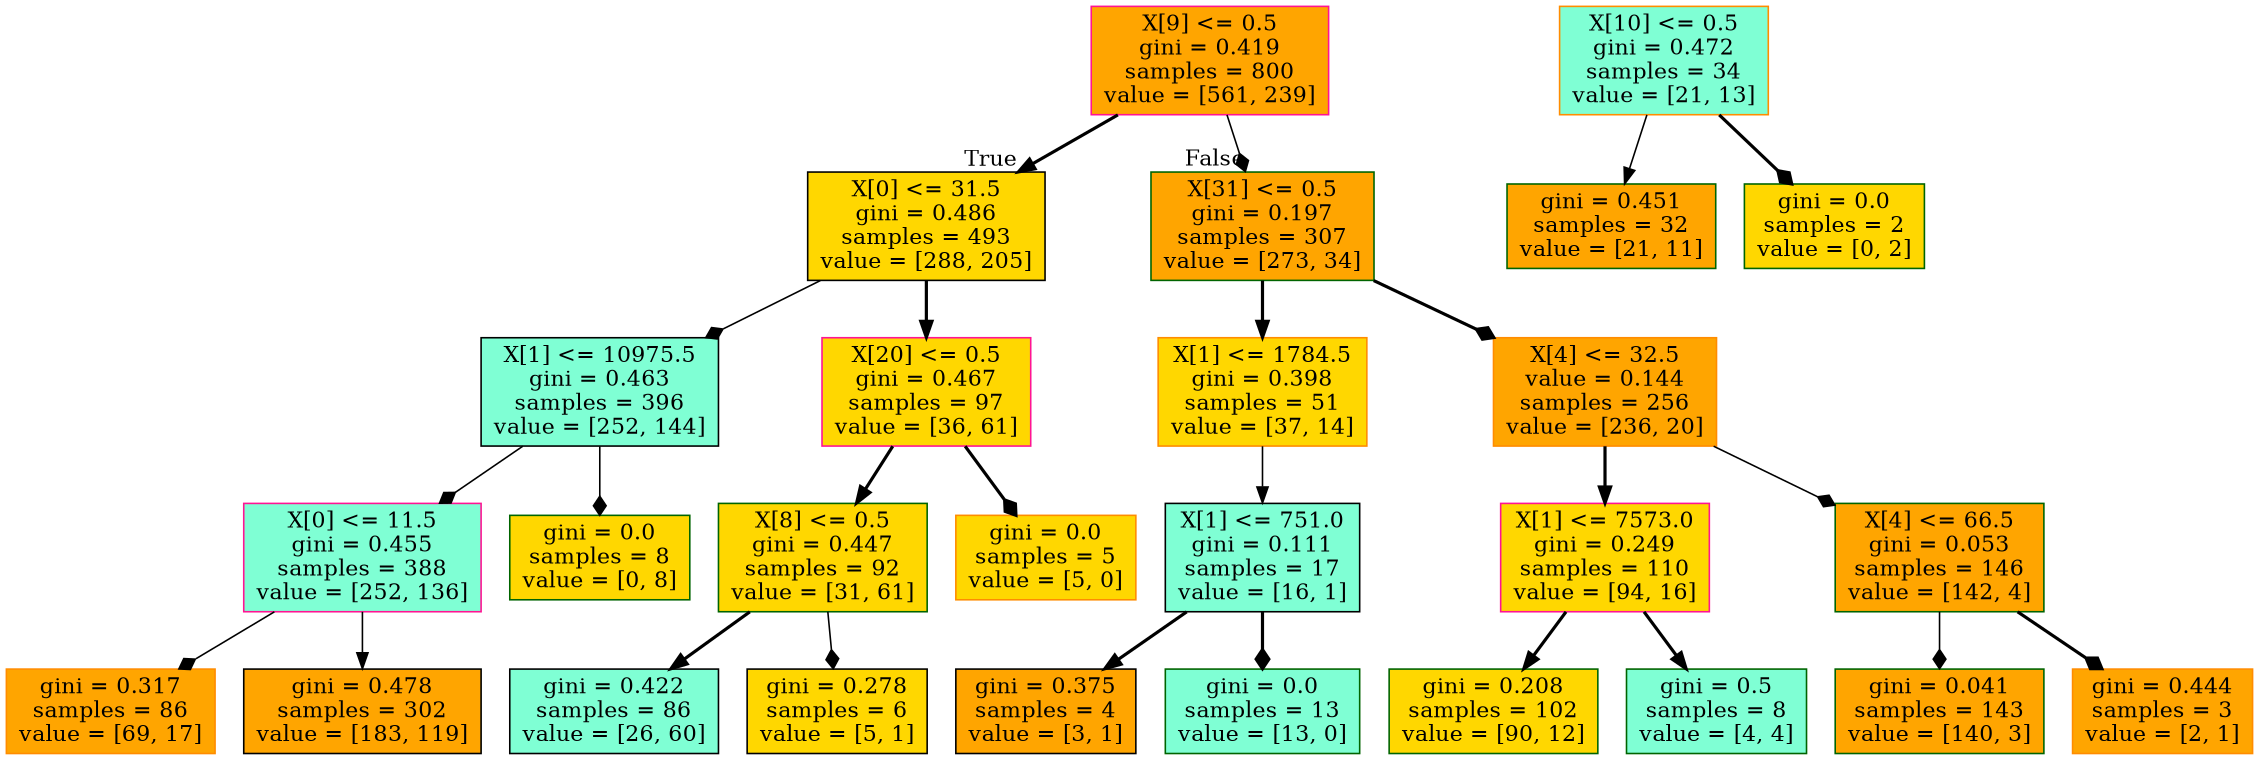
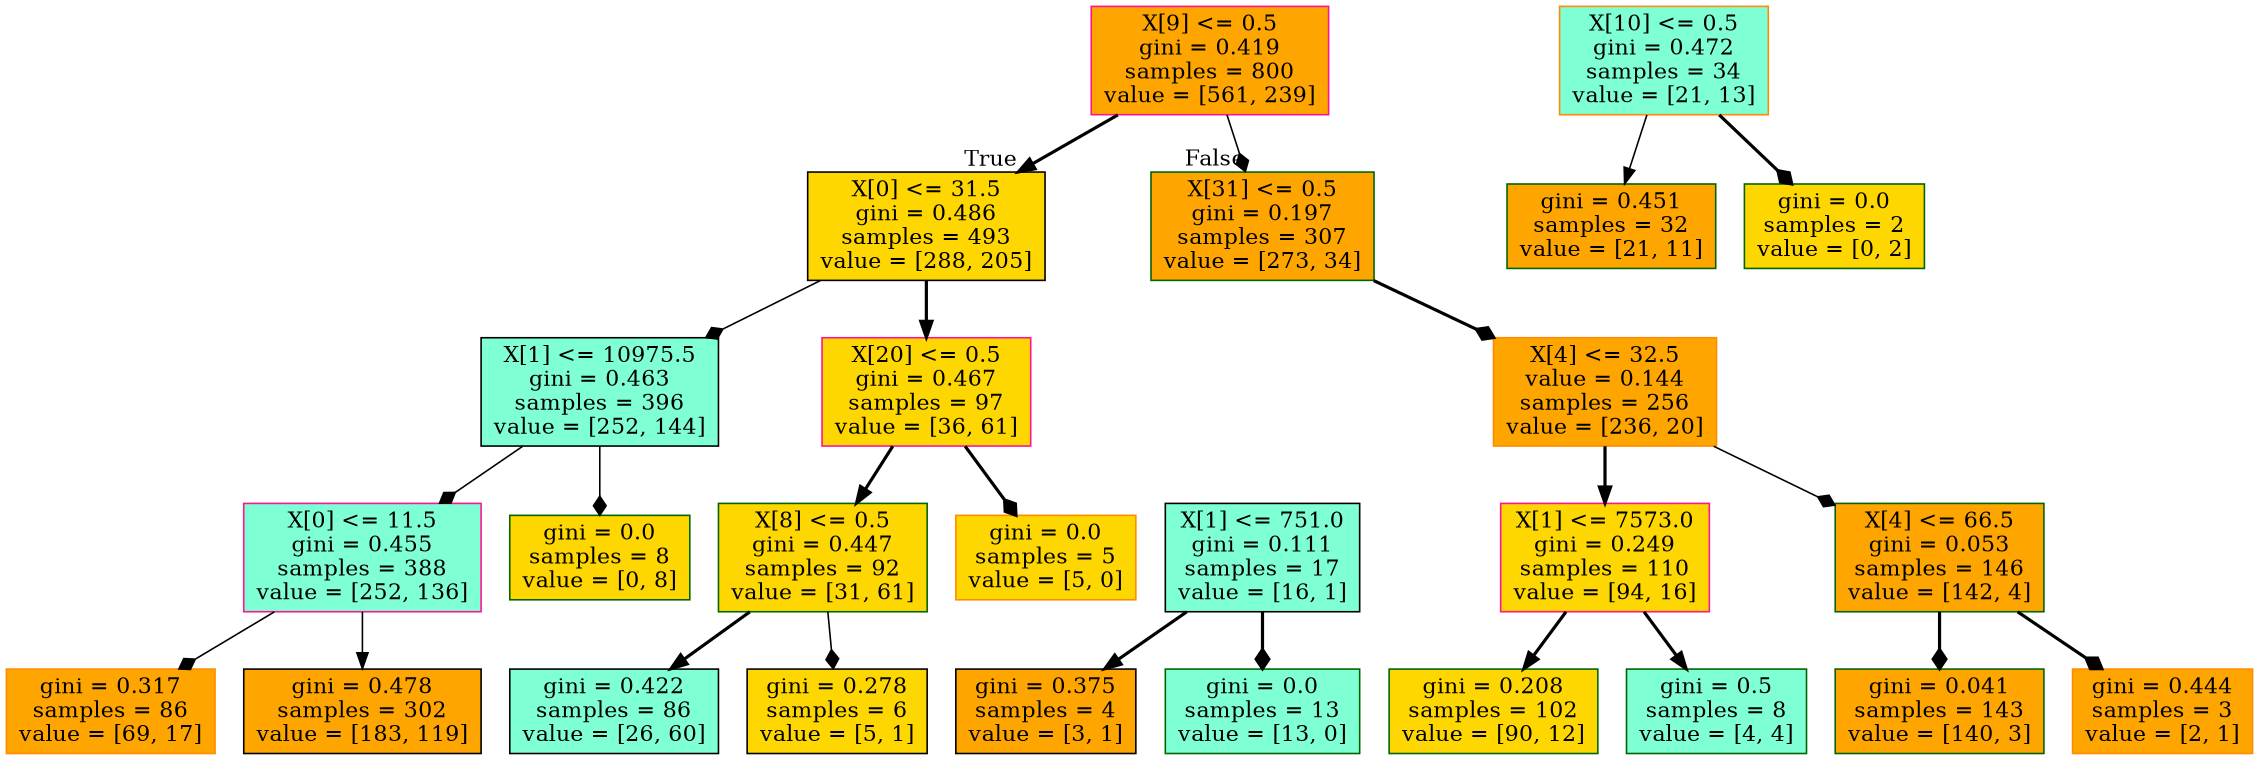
node "X[1] <= 1784.5 gini = 0.398 samples = 51 value = [37, 14]": removed
edge "X[4] <= 66.5 gini = 0.053 samples = 146 value = [142, 4]" -> "gini = 0.041 samples = 143 value = [140, 3]": style solid -> bold
